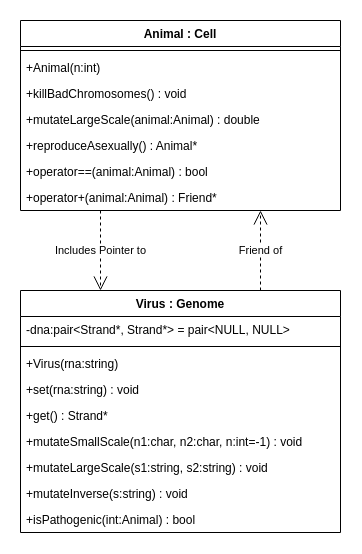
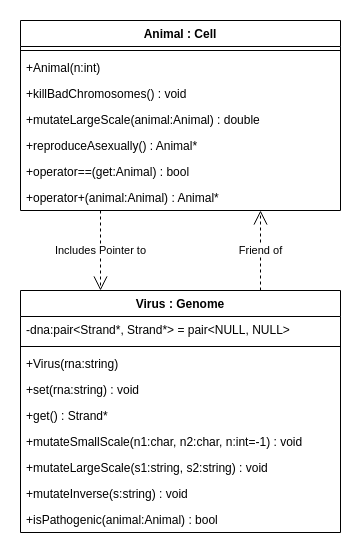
node "+operator==(animal:Animal) : bool": label "+operator==(animal:Animal) : bool" -> "+operator==(get:Animal) : bool"
node "+operator+(animal:Animal) : Friend*": label "+operator+(animal:Animal) : Friend*" -> "+operator+(animal:Animal) : Animal*"
node "+isPathogenic(int:Animal) : bool": label "+isPathogenic(int:Animal) : bool" -> "+isPathogenic(animal:Animal) : bool"
